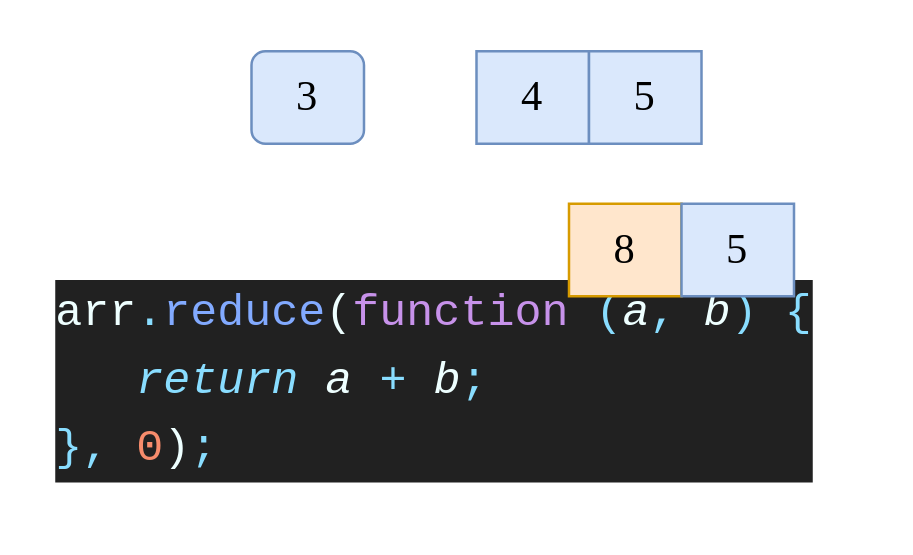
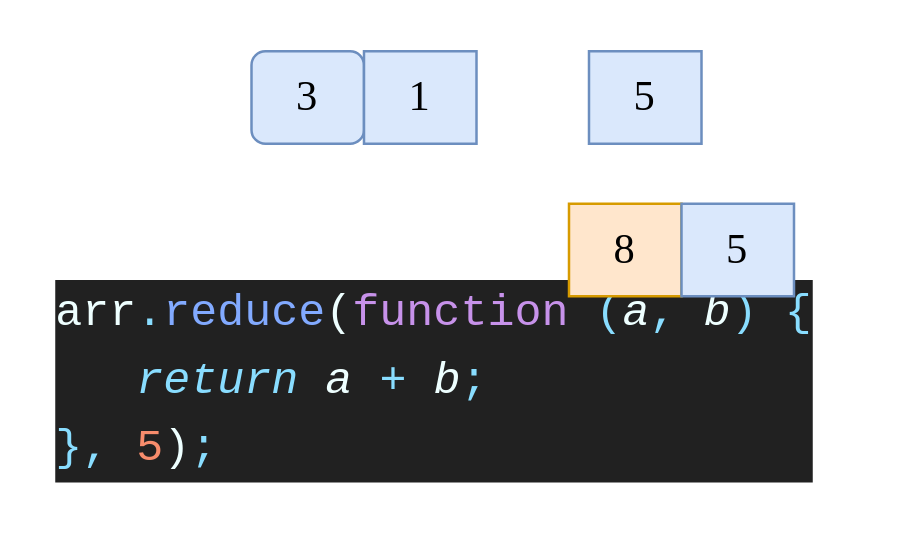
node "1": added
node "4": removed
node "arr.reduce(function (a, b) { return a + b; }, 0);": label "arr.reduce(function (a, b) { return a + b; }, 0);" -> "arr.reduce(function (a, b) { return a + b; }, 5);"
